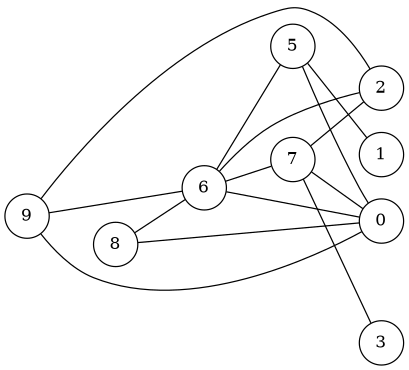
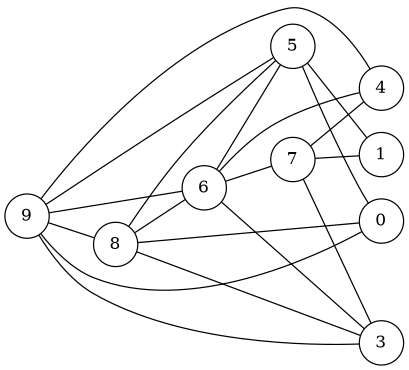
node "2": label "2" -> "4"
edge "5" -- "9": added
edge "5" -- "8": added
edge "7" -- "0": now "7" -- "1"
edge "6" -- "0": now "6" -- "3"
edge "9" -- "8": added
edge "8" -- "3": added
edge "9" -- "3": added
